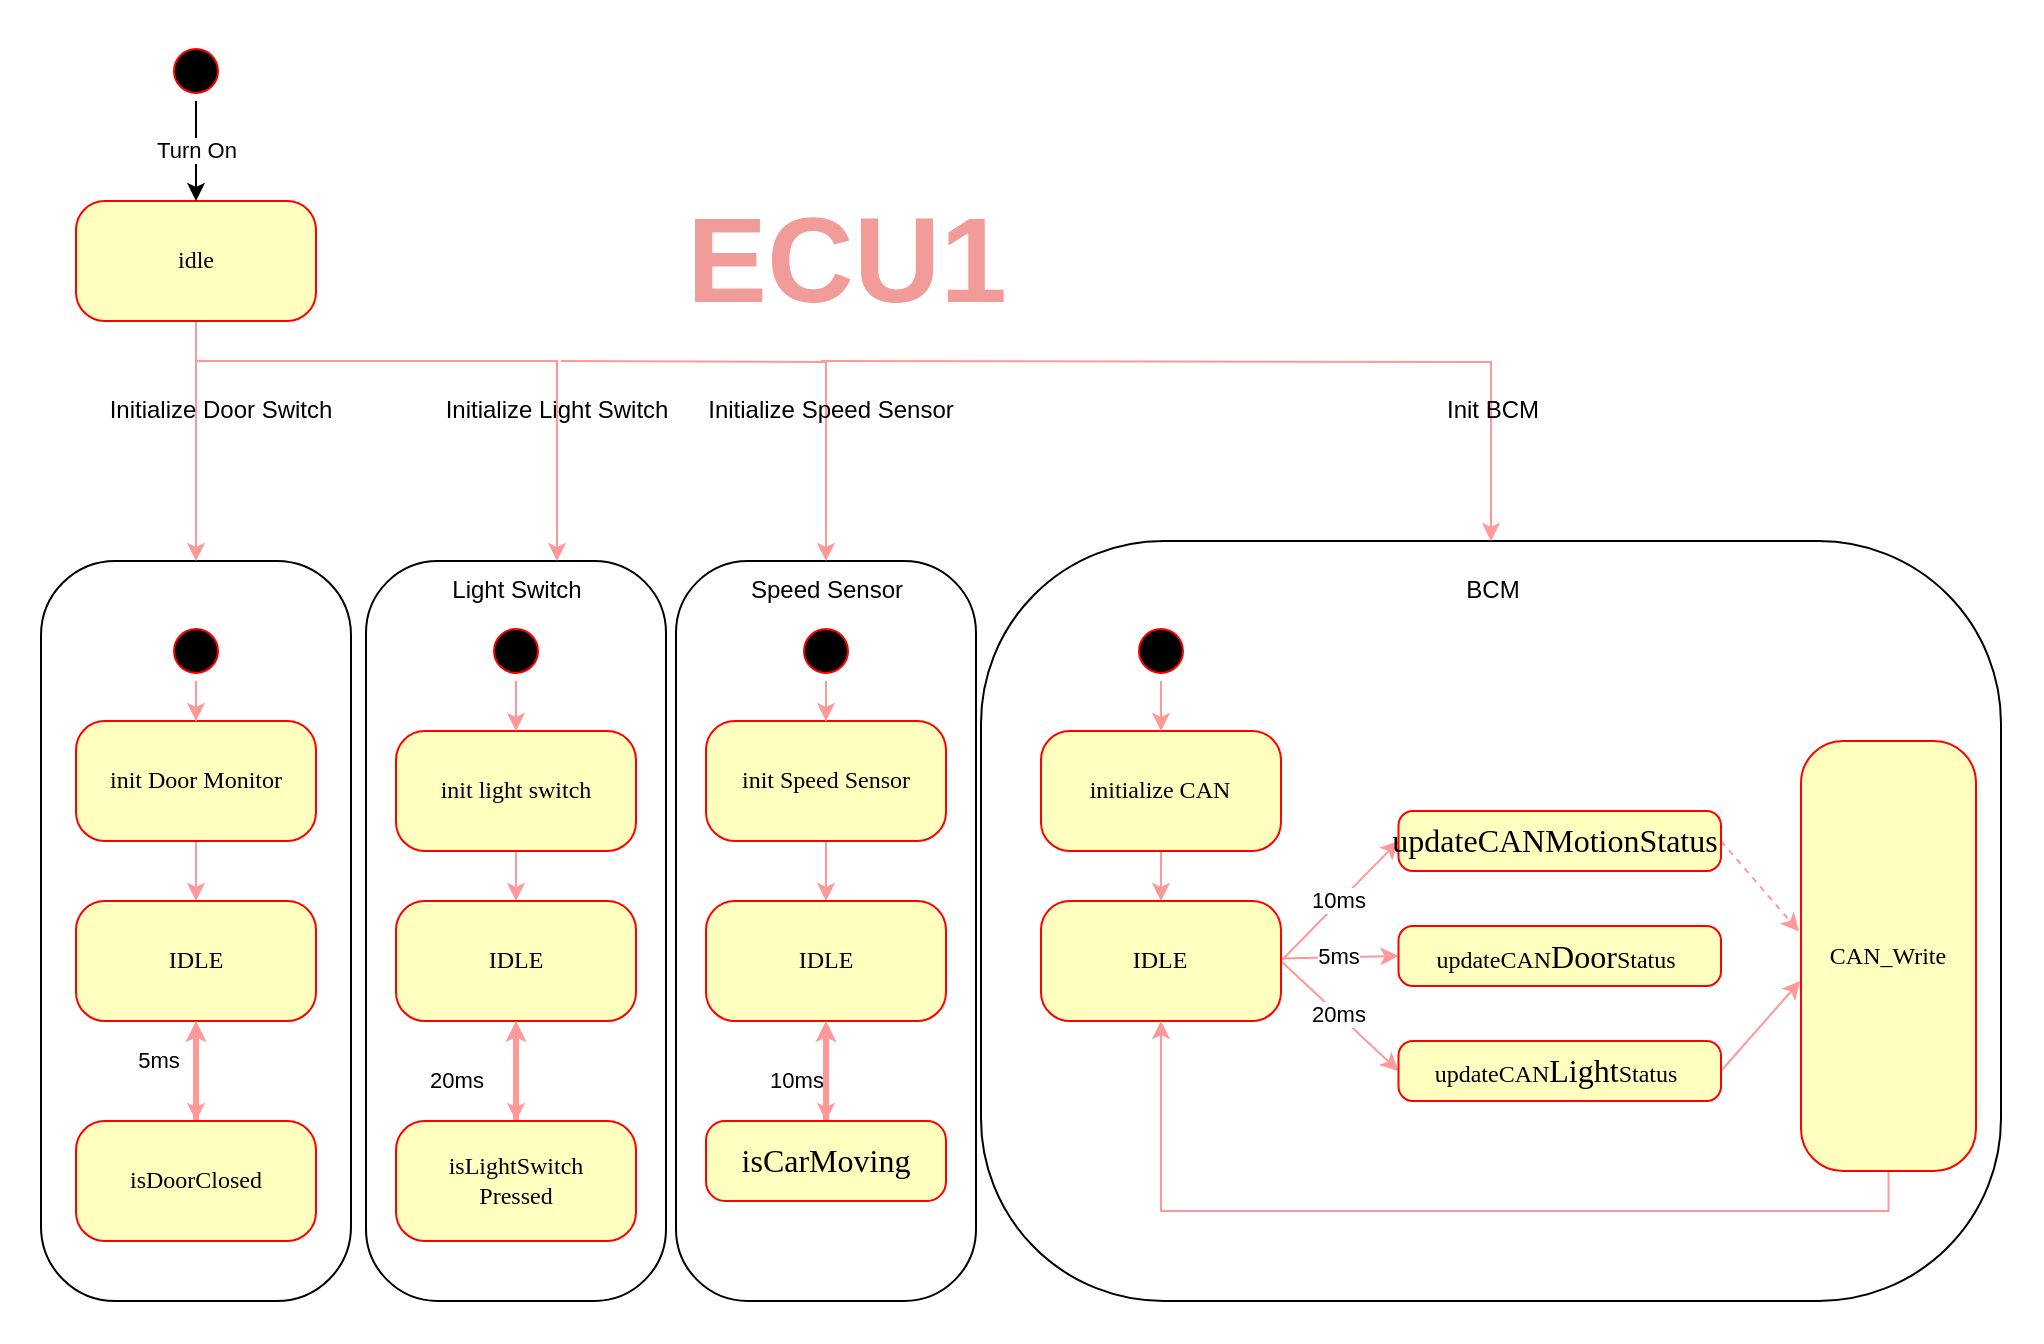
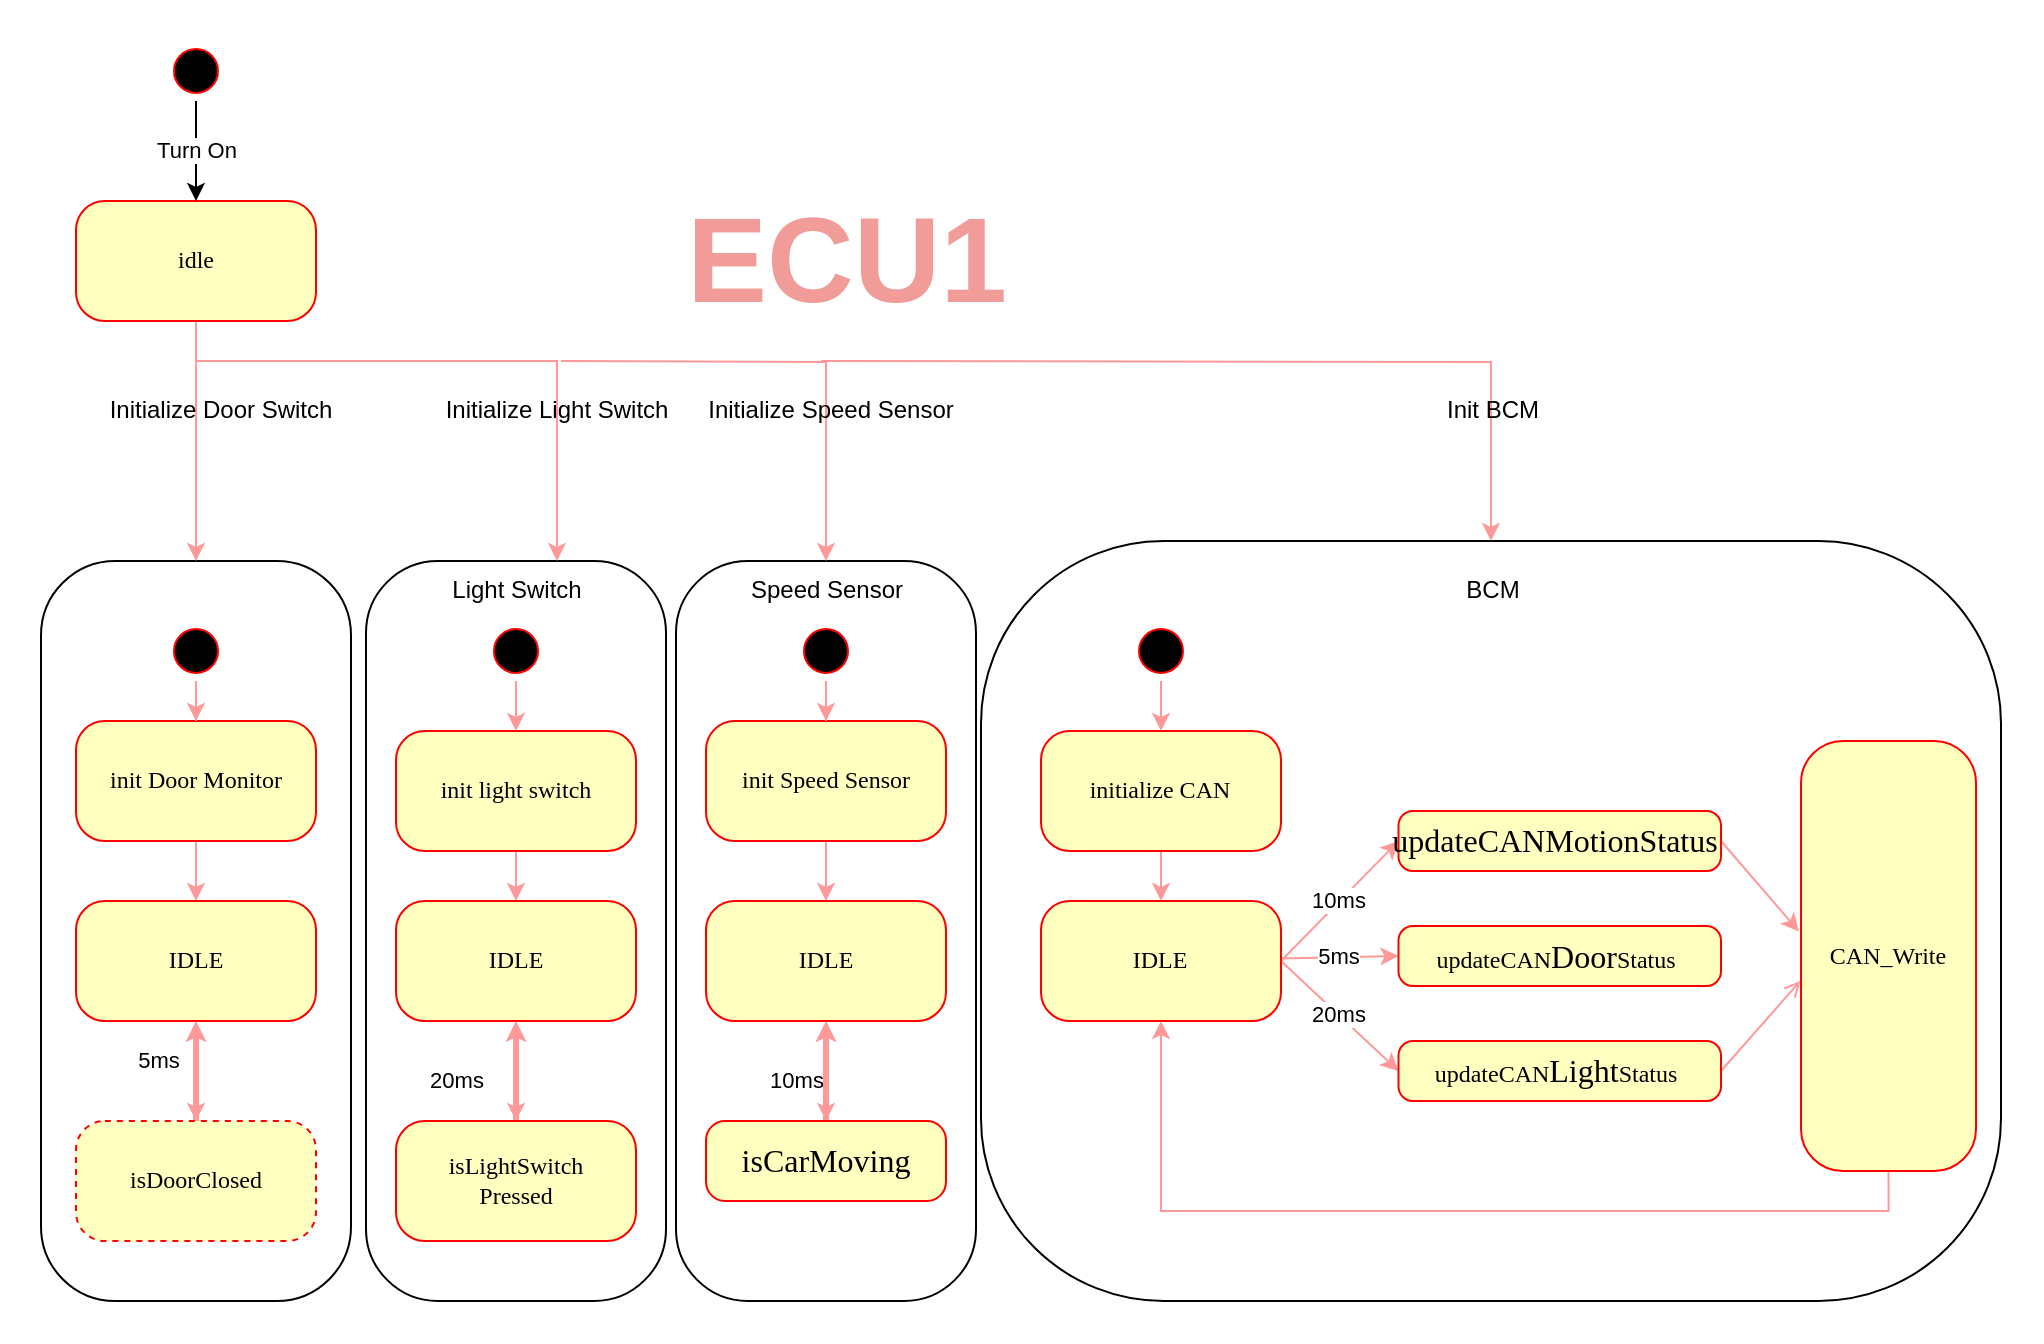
edge "updateCANMotionStatus" -> "CAN_Write": style dashed -> solid
edge "updateCANLightStatus" -> "CAN_Write": arrowhead classic -> open
node "isDoorClosed": style solid -> dashed
